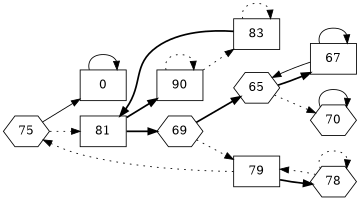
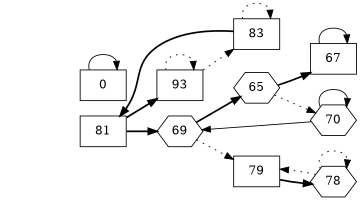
edge "67" -> "65": removed
node "90": label "90" -> "93"
edge "70" -> "69": added
node "75": removed
